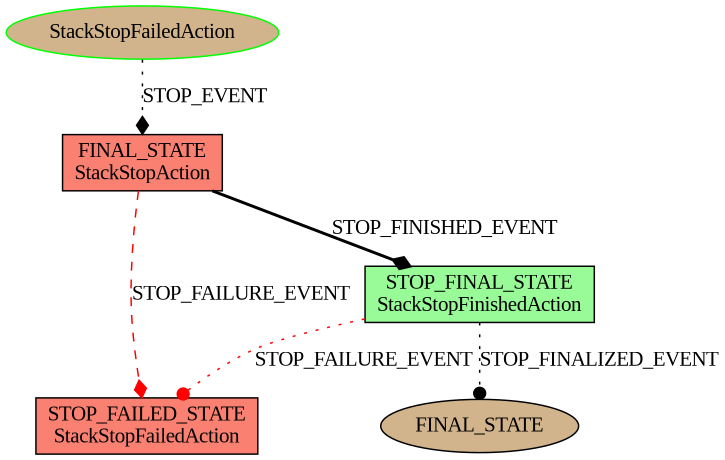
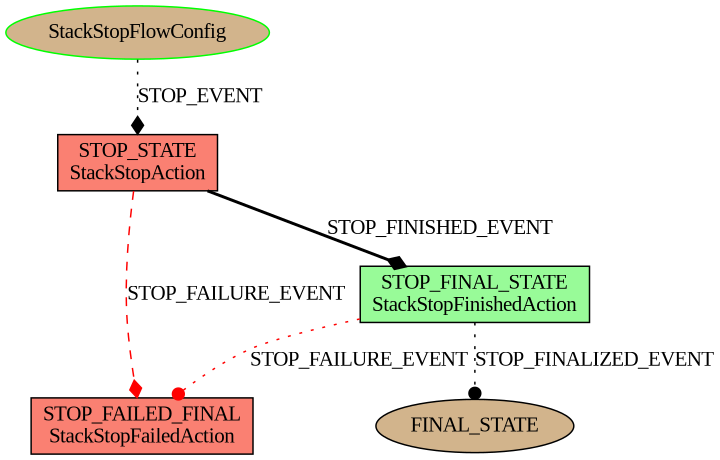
node "StackStopFailedAction": label "StackStopFailedAction" -> "StackStopFlowConfig"
node "FINAL_STATE StackStopAction": label "FINAL_STATE StackStopAction" -> "STOP_STATE StackStopAction"
node "STOP_FAILED_STATE StackStopFailedAction": label "STOP_FAILED_STATE StackStopFailedAction" -> "STOP_FAILED_FINAL StackStopFailedAction"
